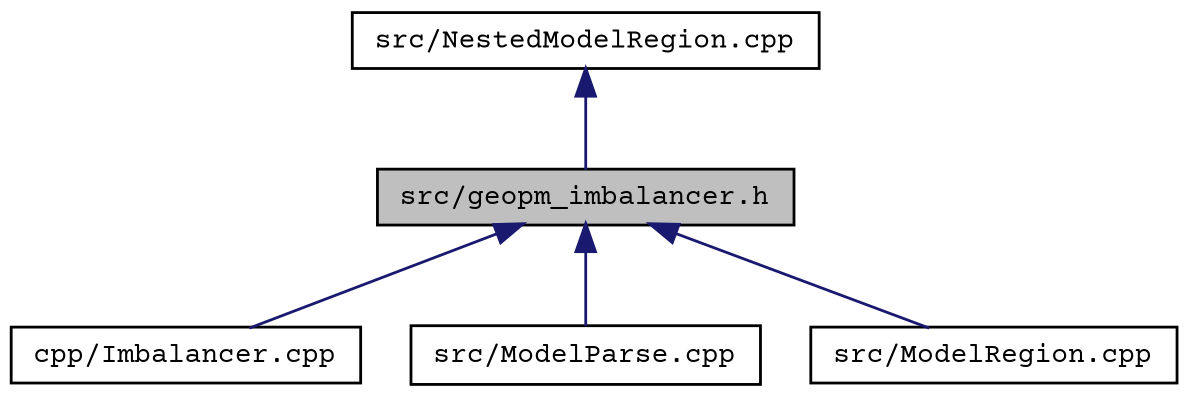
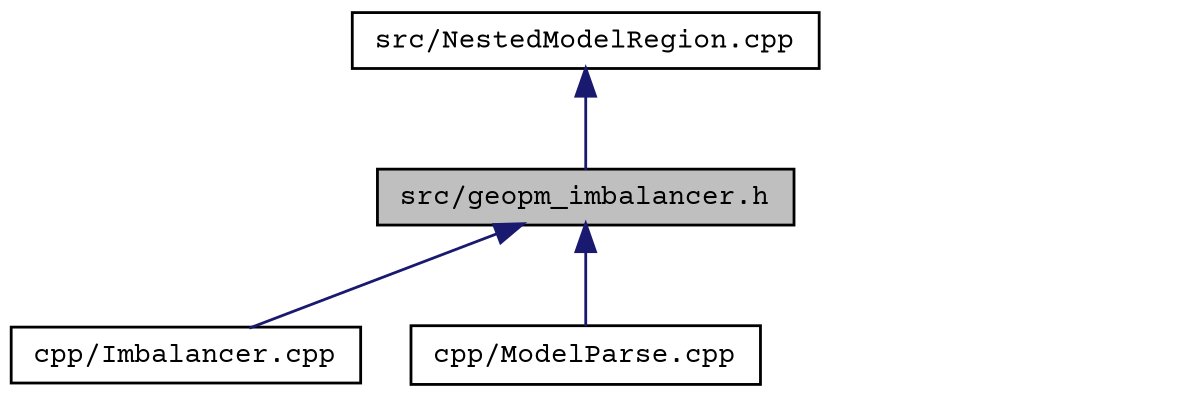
node "src/ModelParse.cpp": label "src/ModelParse.cpp" -> "cpp/ModelParse.cpp"
node "src/ModelRegion.cpp": removed
